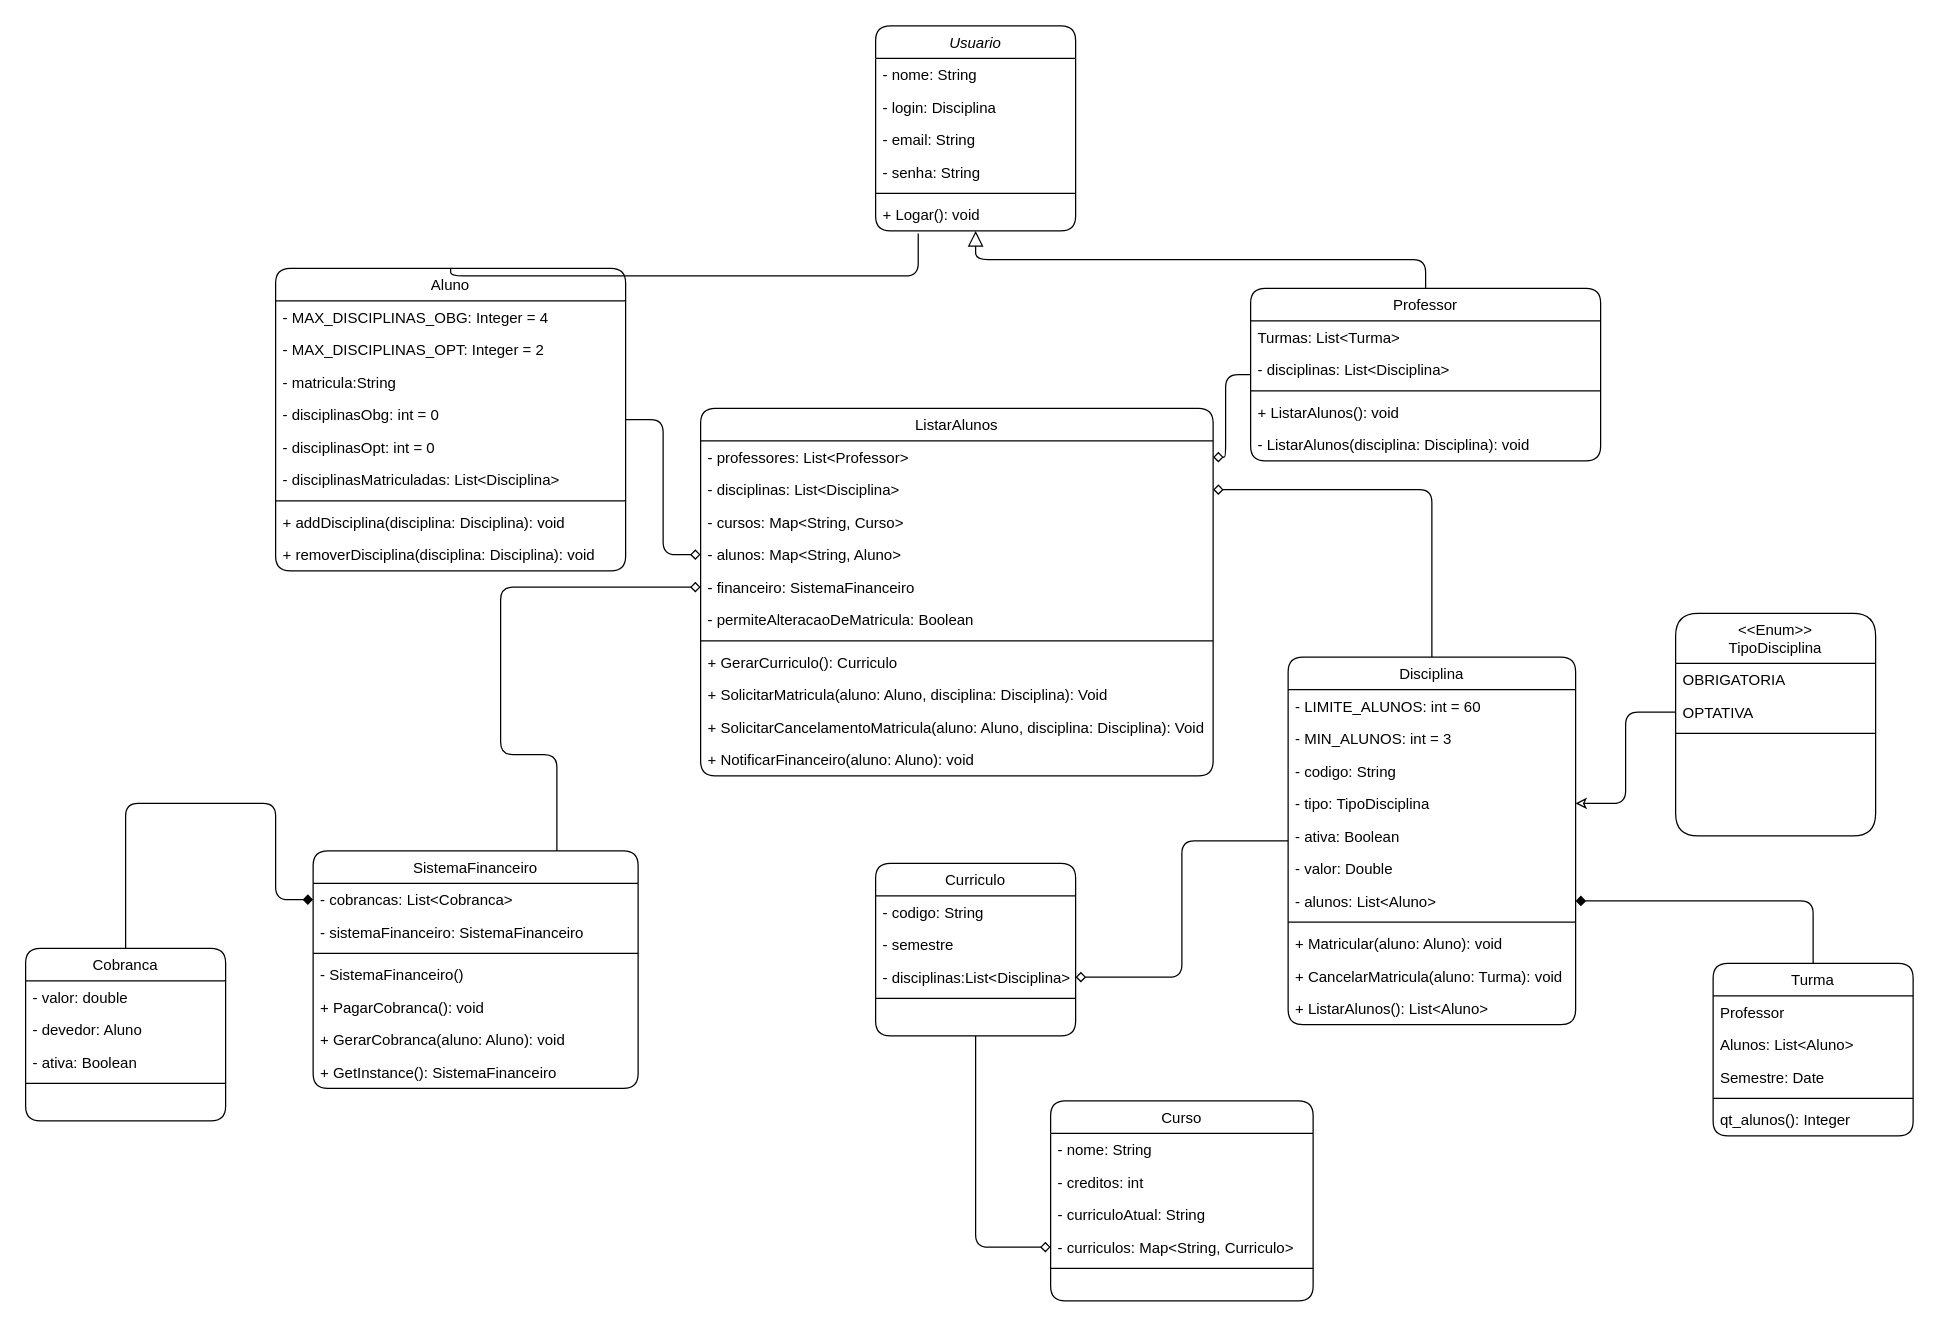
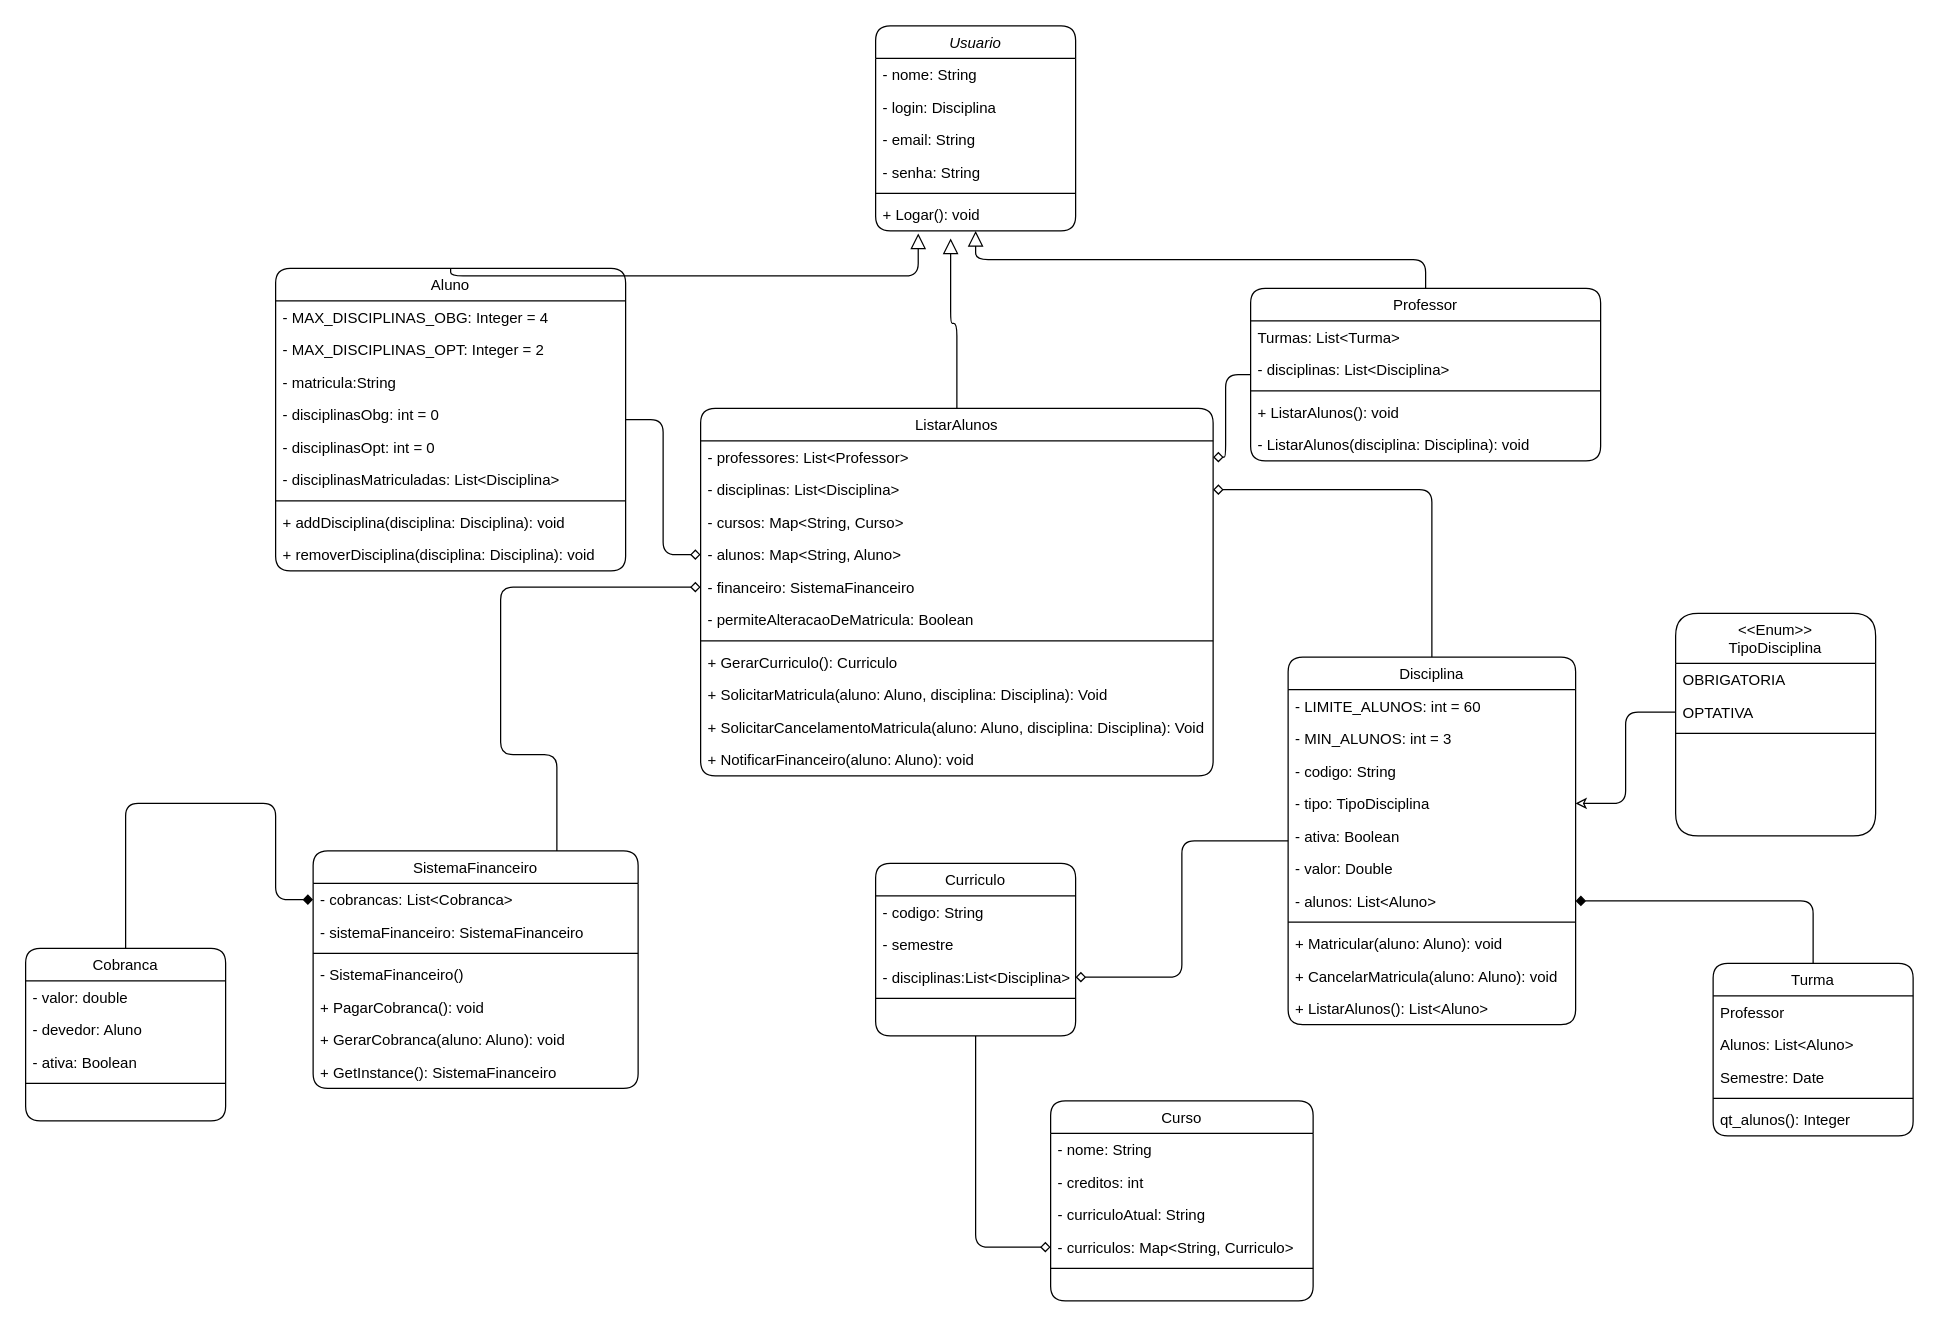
edge "+ Logar(): void" -- "Aluno": arrowhead none -> block
edge "ListarAlunos" -> "+ Logar(): void": added
node "+ CancelarMatricula(aluno: Turma): void": label "+ CancelarMatricula(aluno: Turma): void" -> "+ CancelarMatricula(aluno: Aluno): void"
